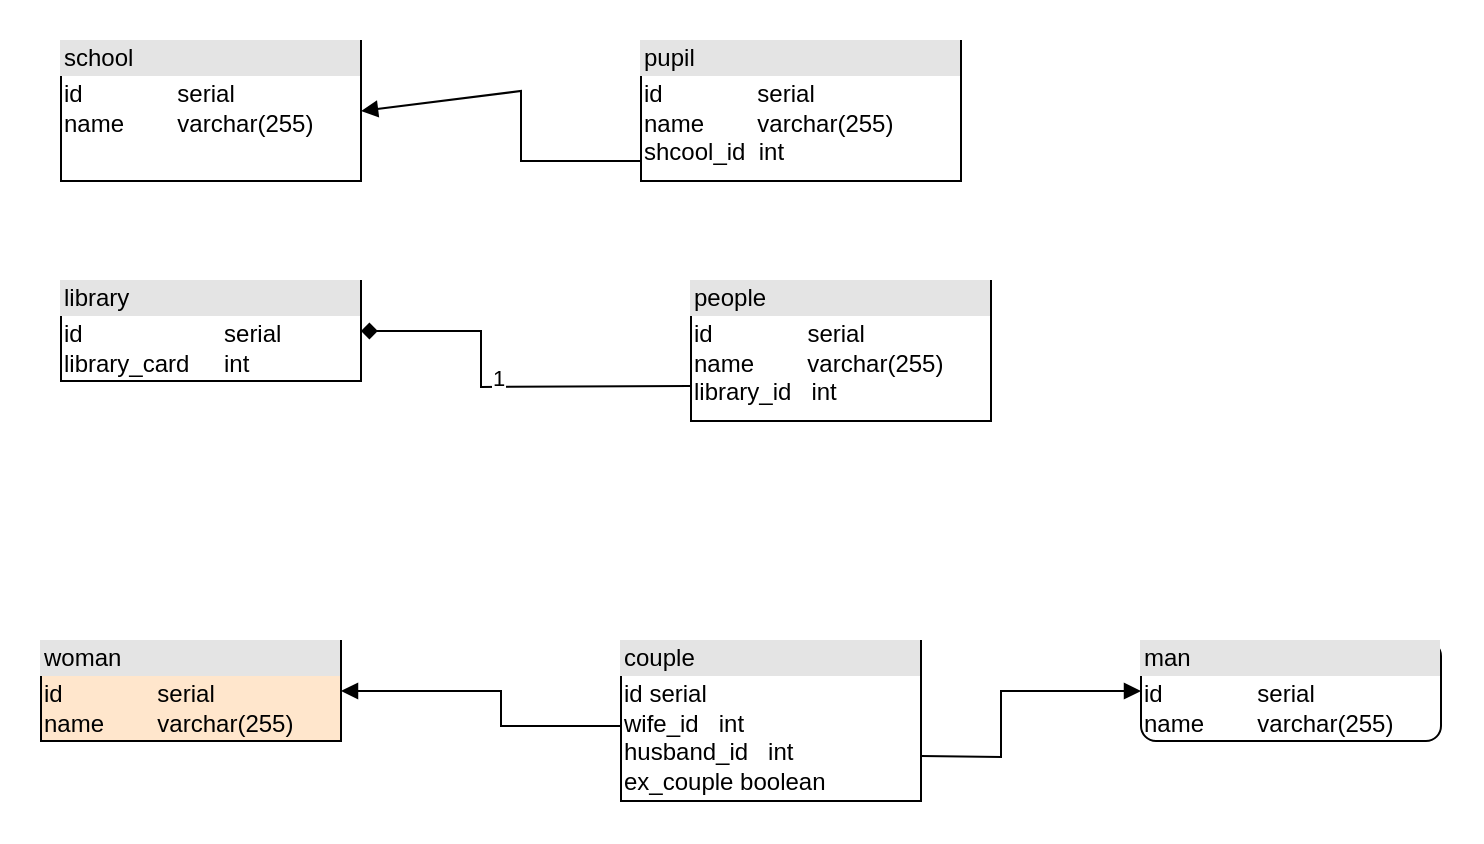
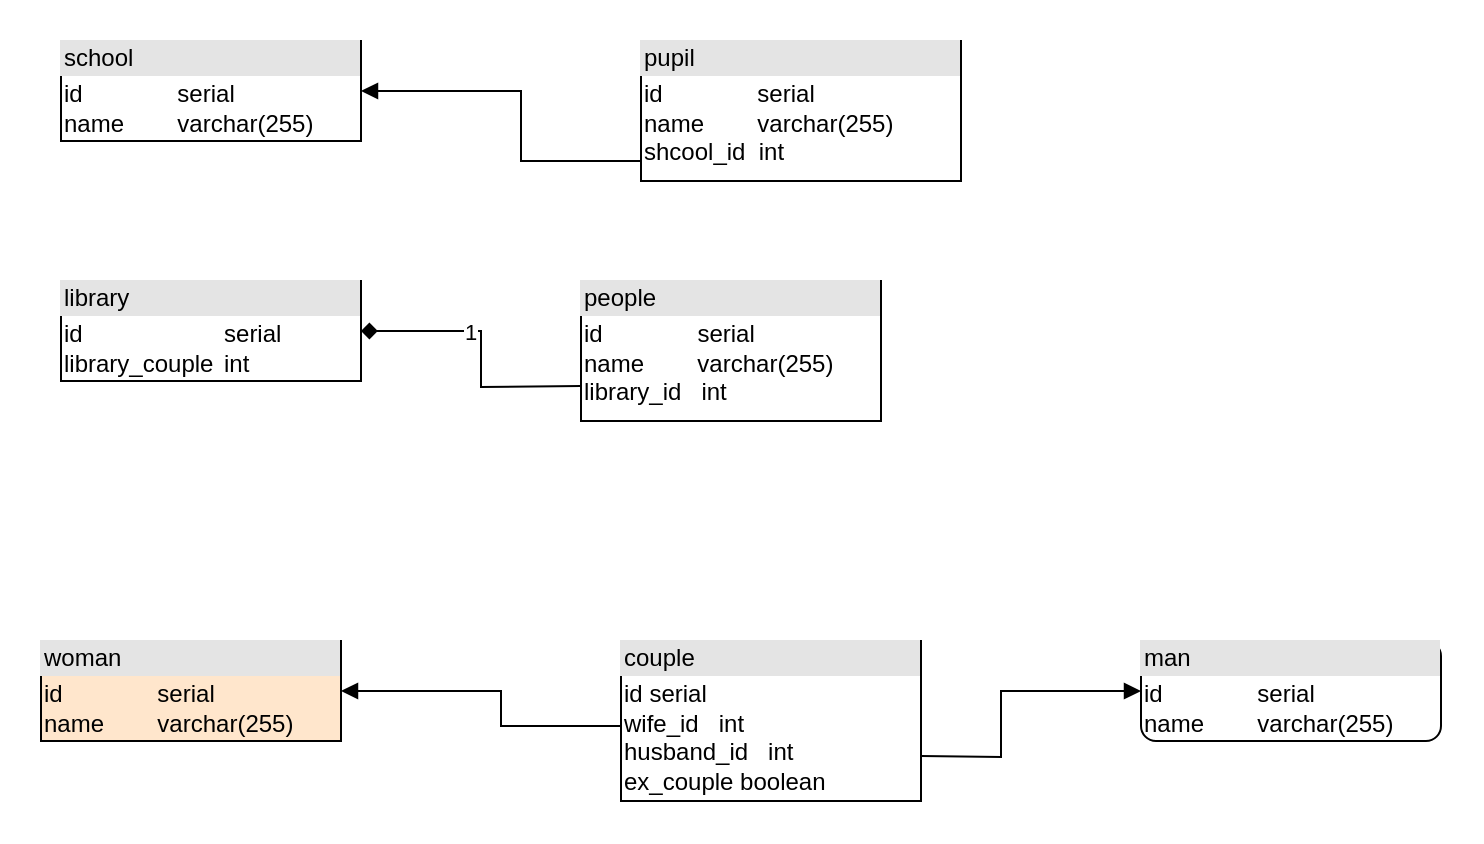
node "school id serial name varchar(255)": size 300x140 -> 300x100
node "library id serial library_card int": label "library id serial library_card int" -> "library id serial library_couple int"
node "people id serial name varchar(255) library_id int": moved (841, 351) -> (731, 351)
